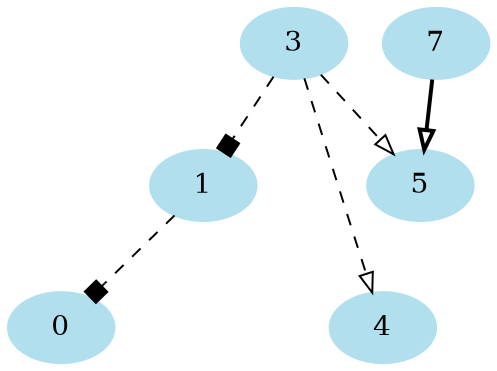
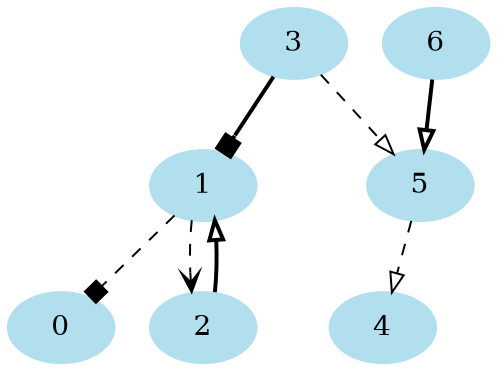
node "7": label "7" -> "6"
edge "3" -> "1": style dashed -> bold
edge "3" -> "4": now "5" -> "4"
node "2": added
